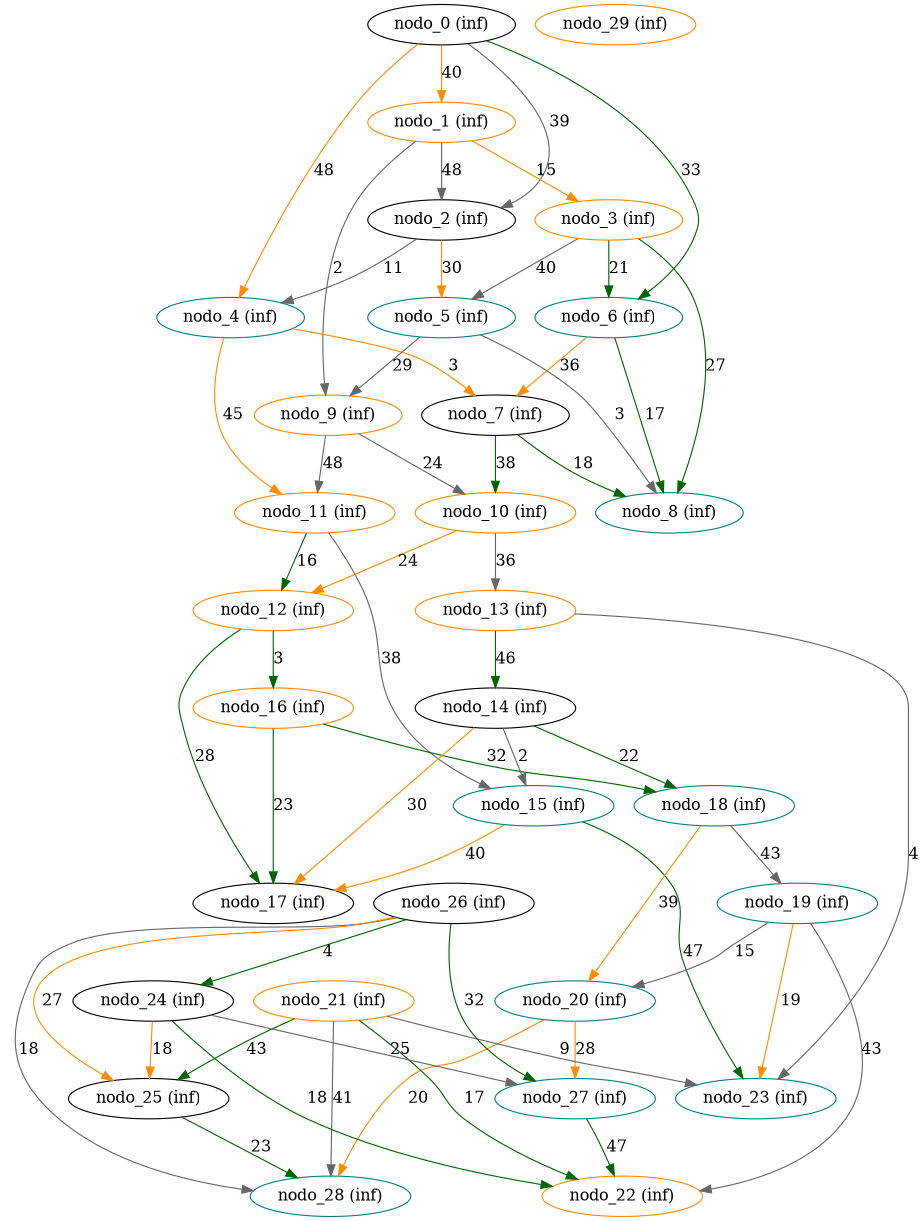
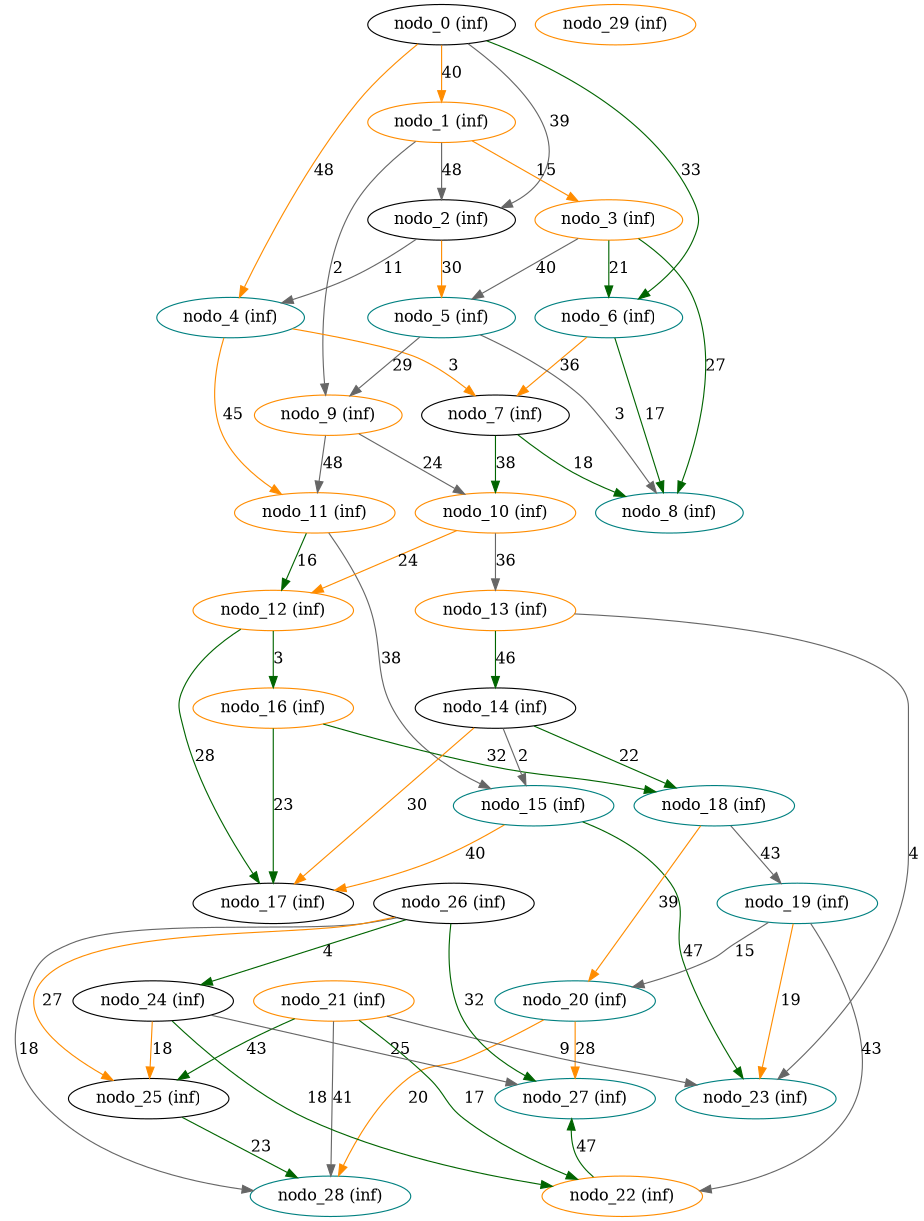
edge "nodo_27 (inf)" -> "nodo_22 (inf)": reversed
